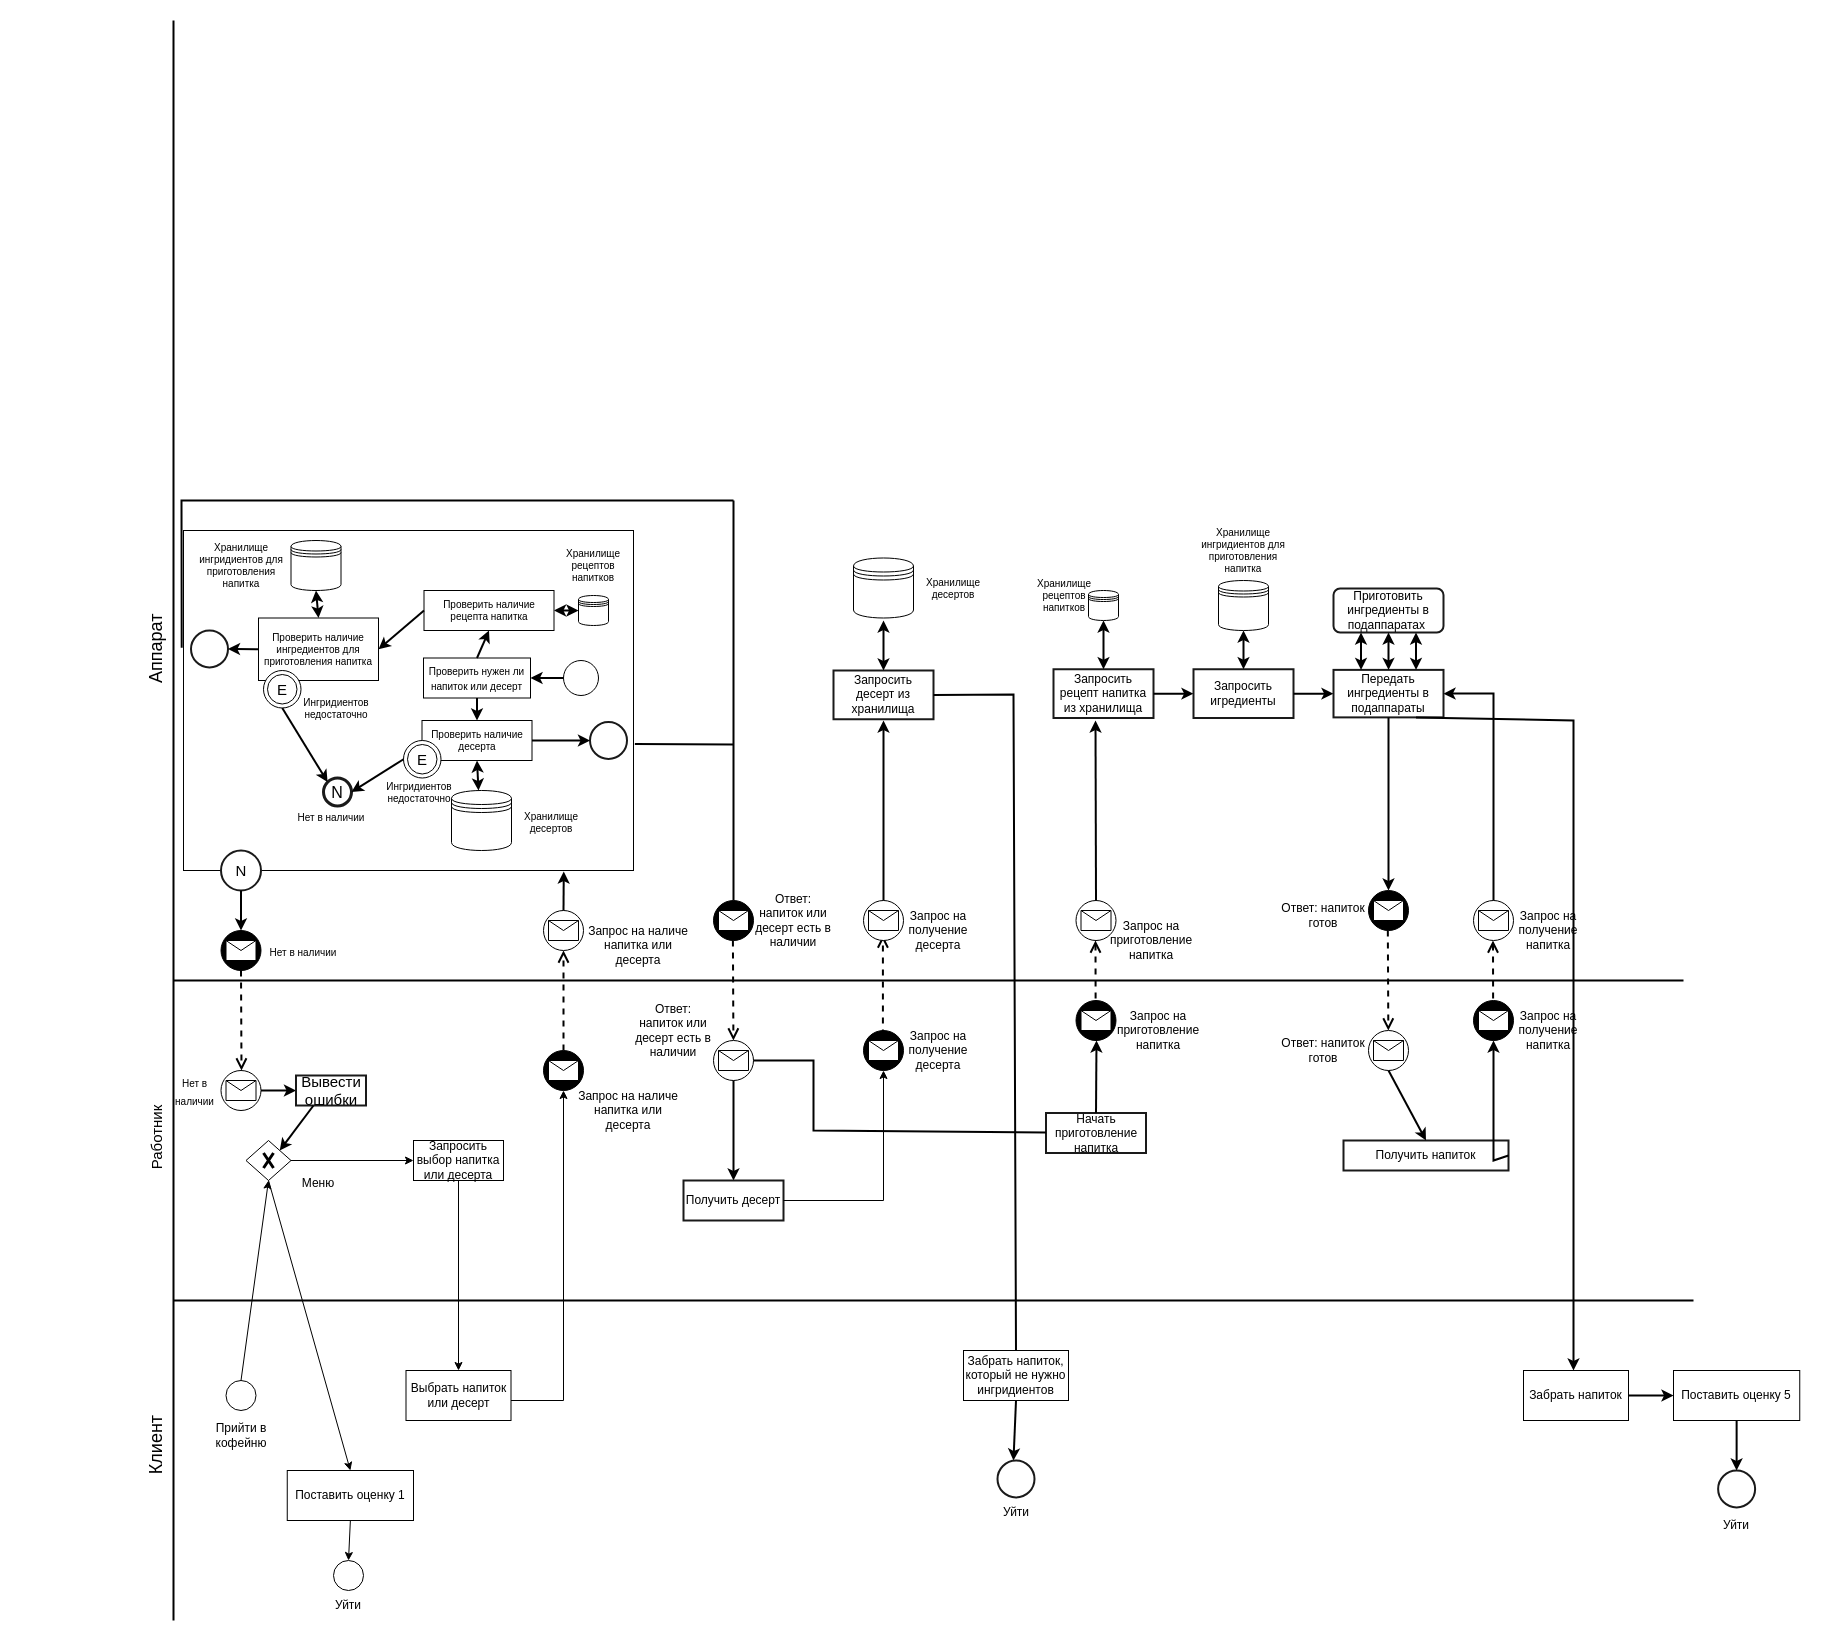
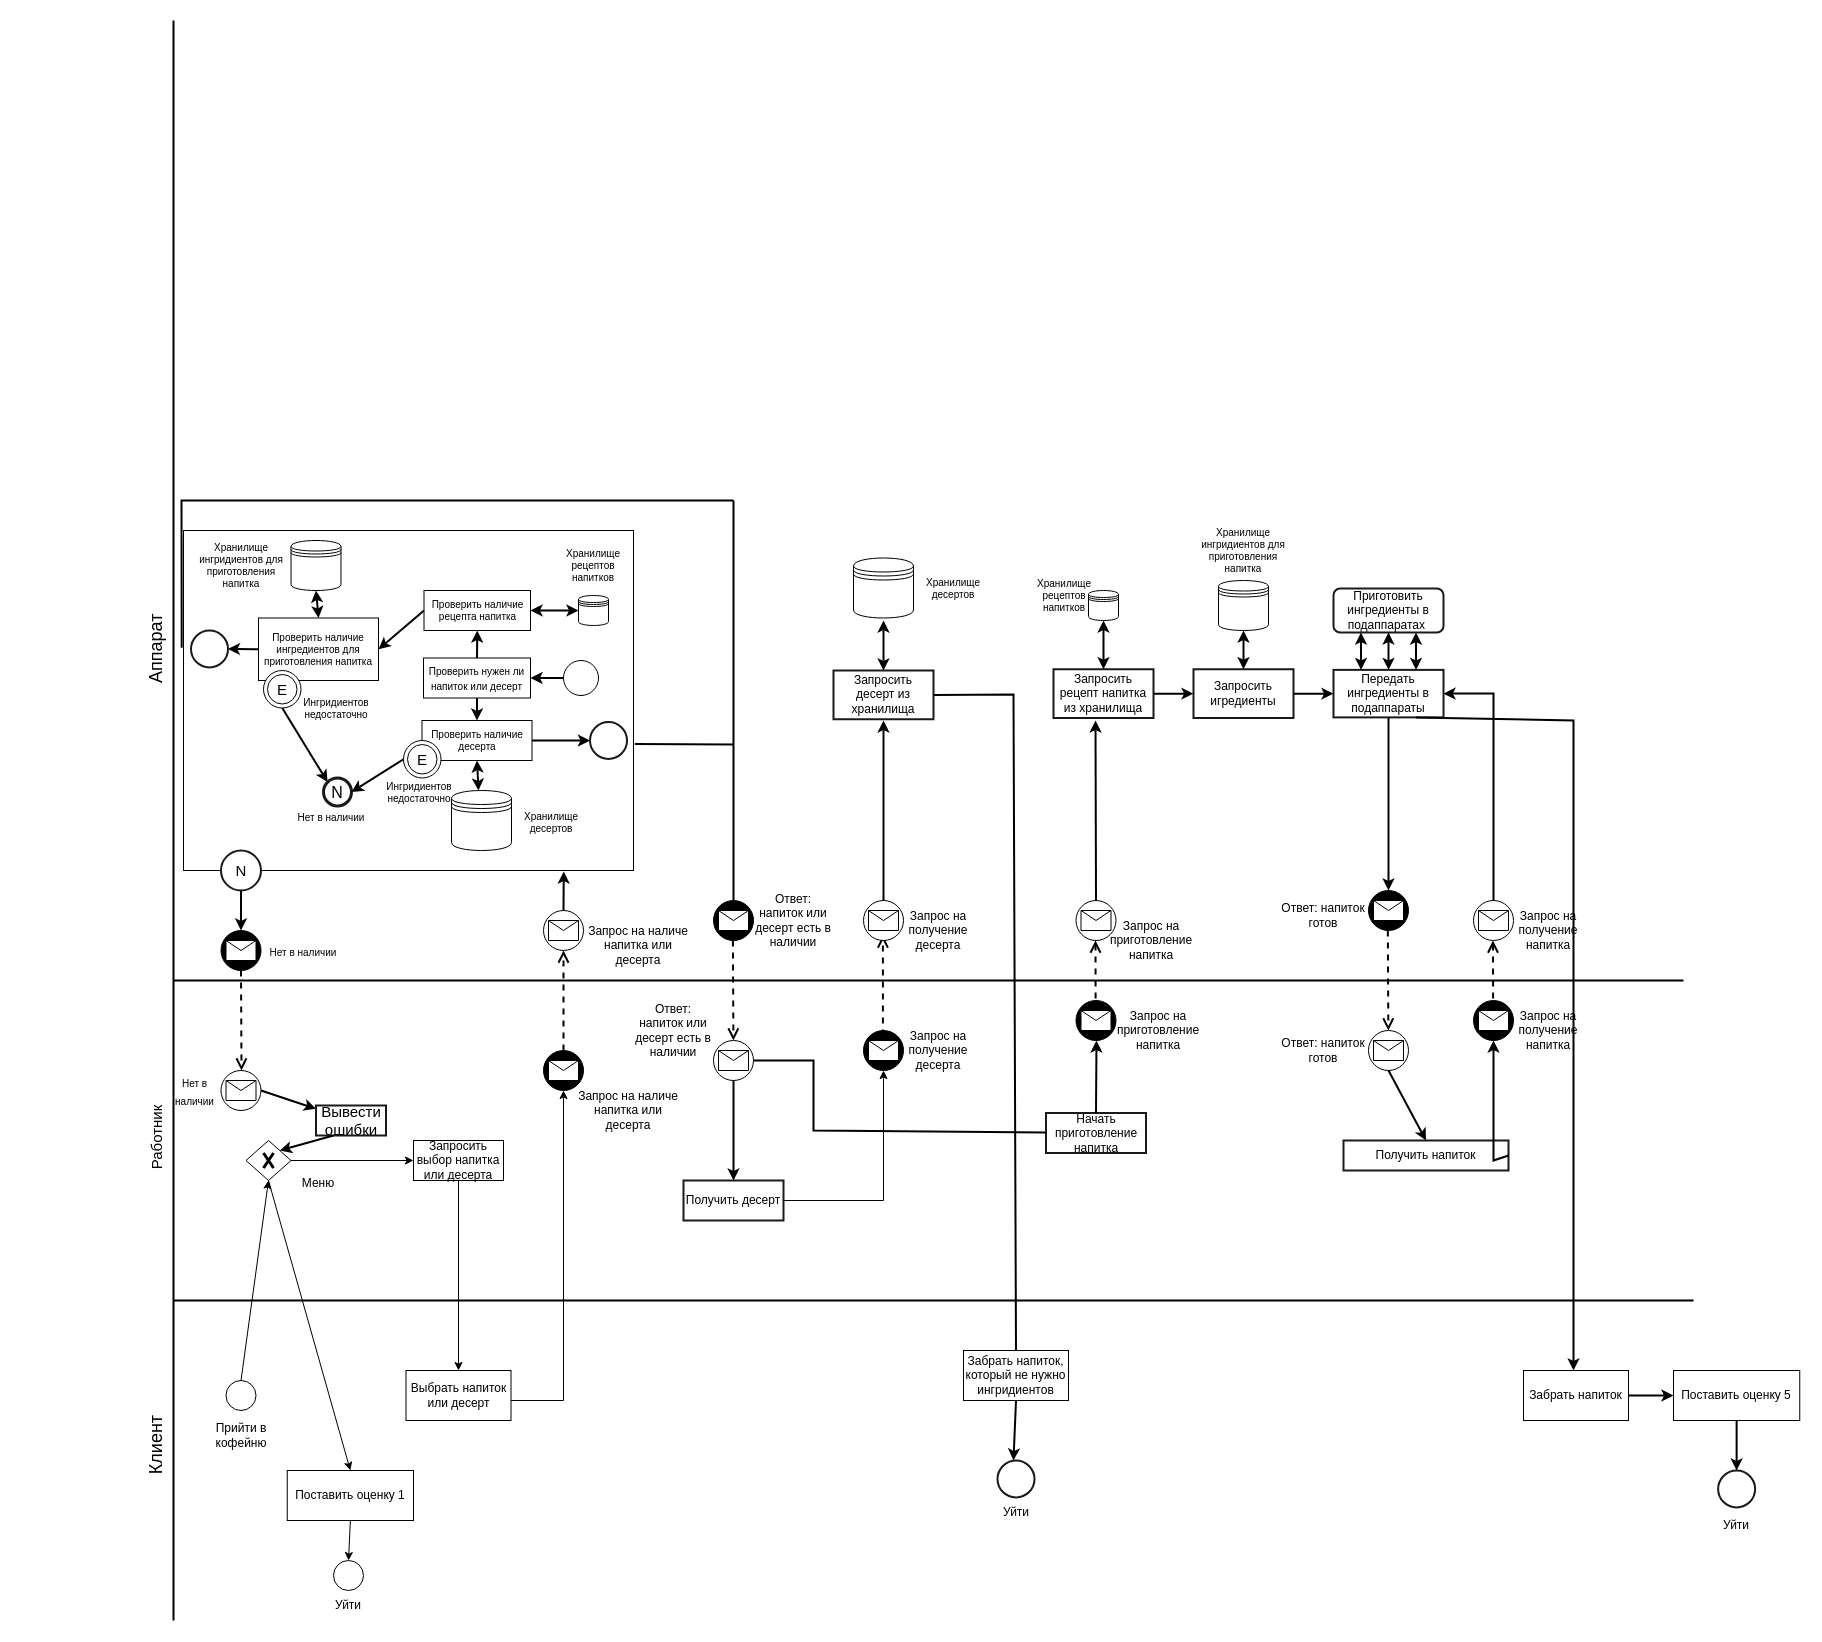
node "Проверить наличие рецепта напитка": size 130x40 -> 107x40
node "Вывести ошибки": moved (331, 1091) -> (351, 1121)
